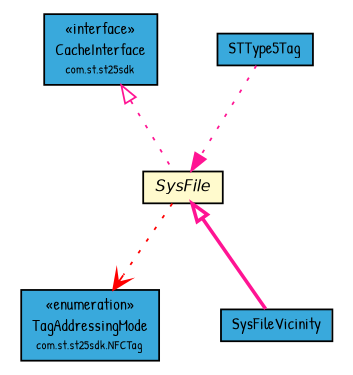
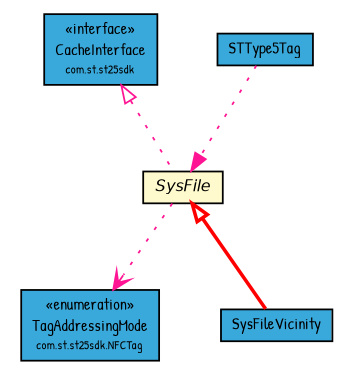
edge "SysFile" -> "TagAddressingMode": color red -> deeppink
edge "SysFileVicinity" -> "SysFile": color deeppink -> red
